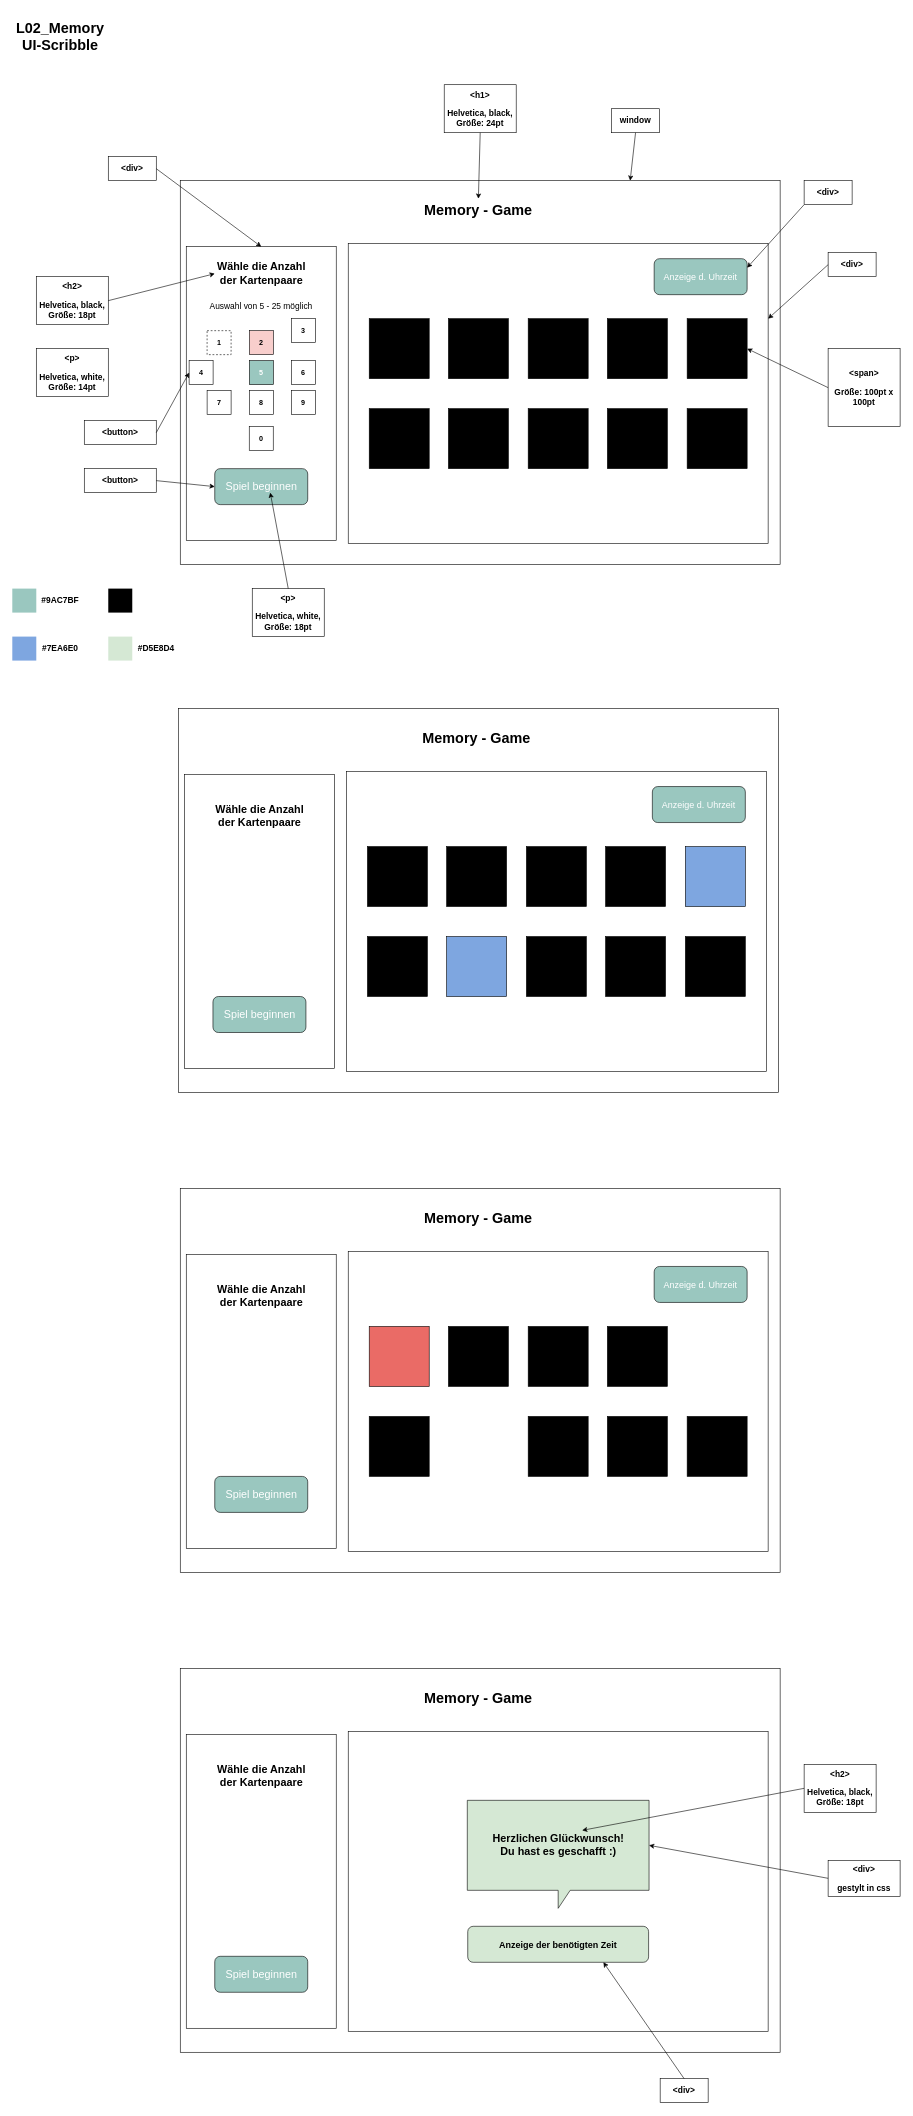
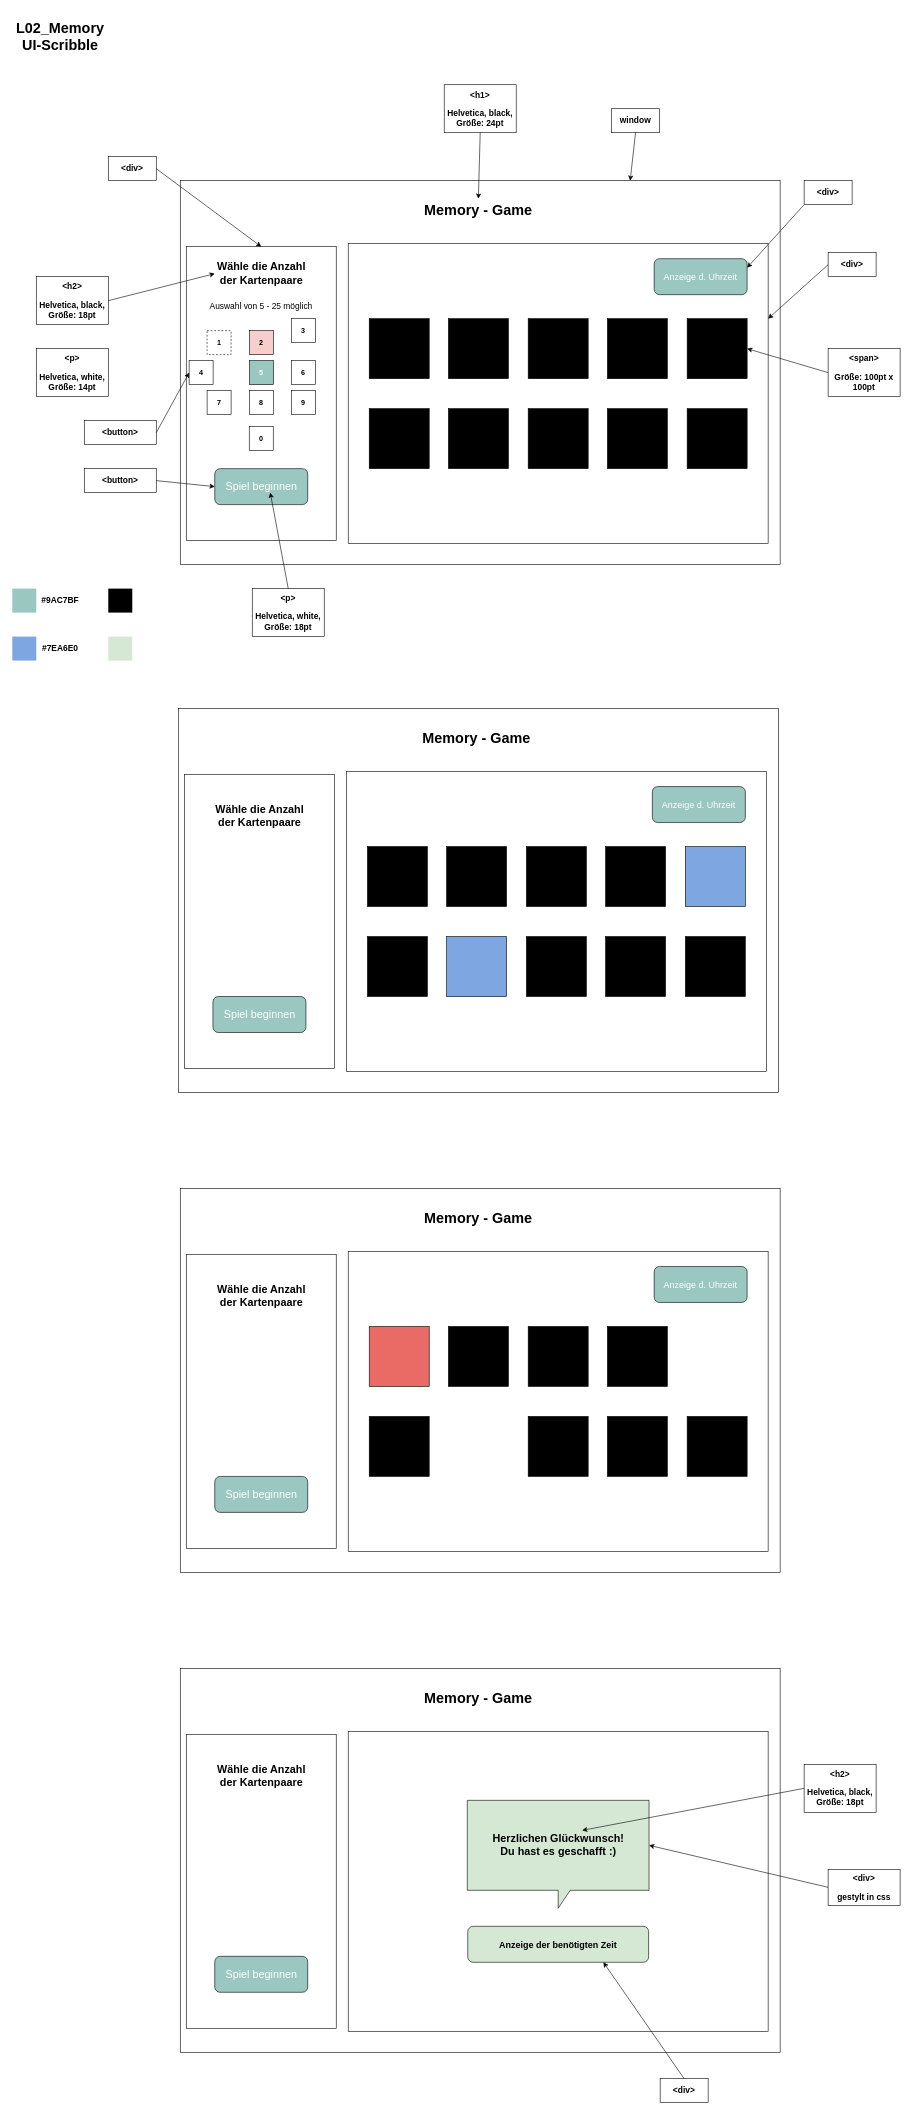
node "<span>Größe: 100pt x 100pt": size 72x78 -> 72x48
node "#D5E8D4": removed
node "<div>gestylt in css": moved (864, 1878) -> (864, 1887)
